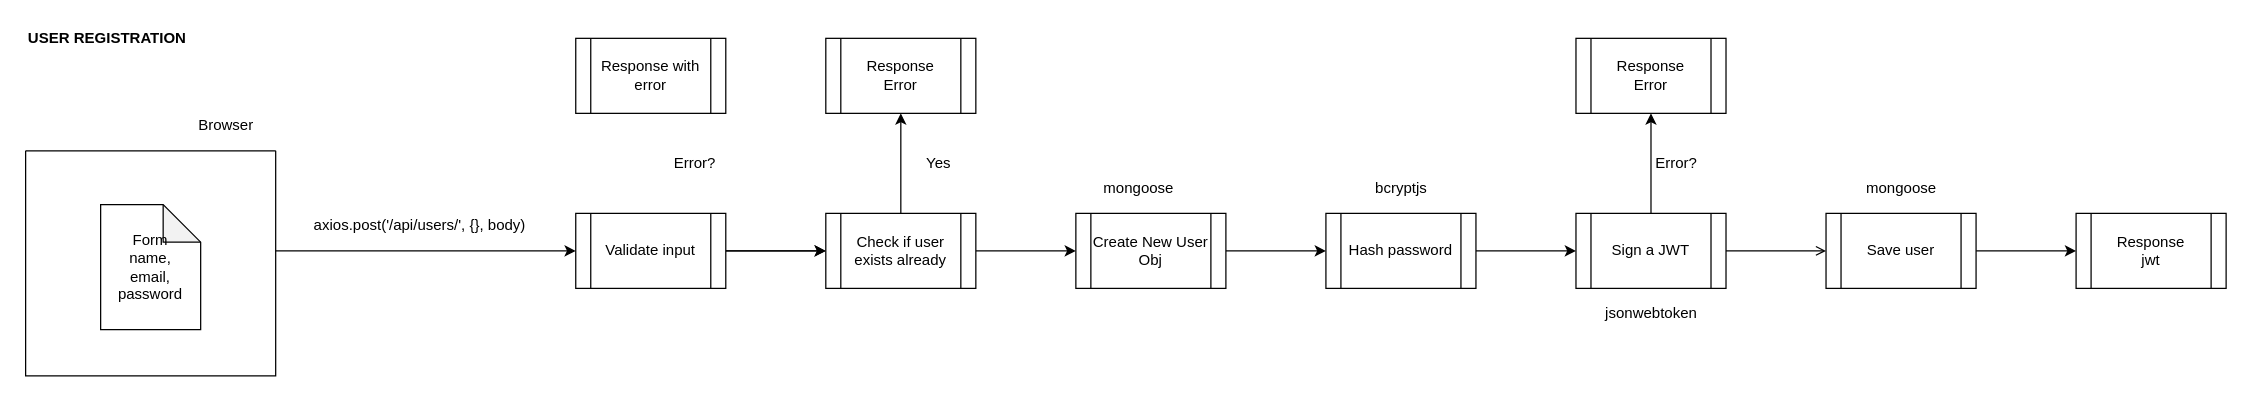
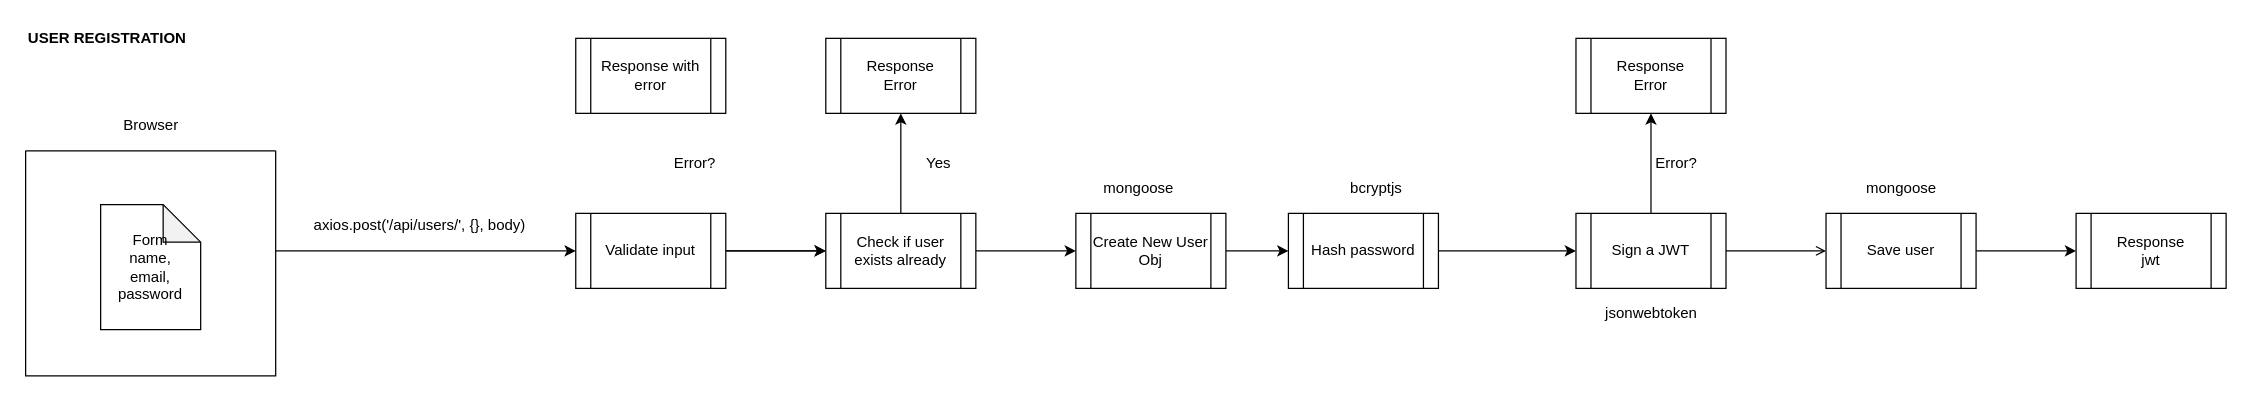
node "Browser": moved (226, 126) -> (151, 126)
node "bcryptjs": moved (1401, 188) -> (1376, 188)
node "Hash password": moved (1401, 251) -> (1363, 251)
